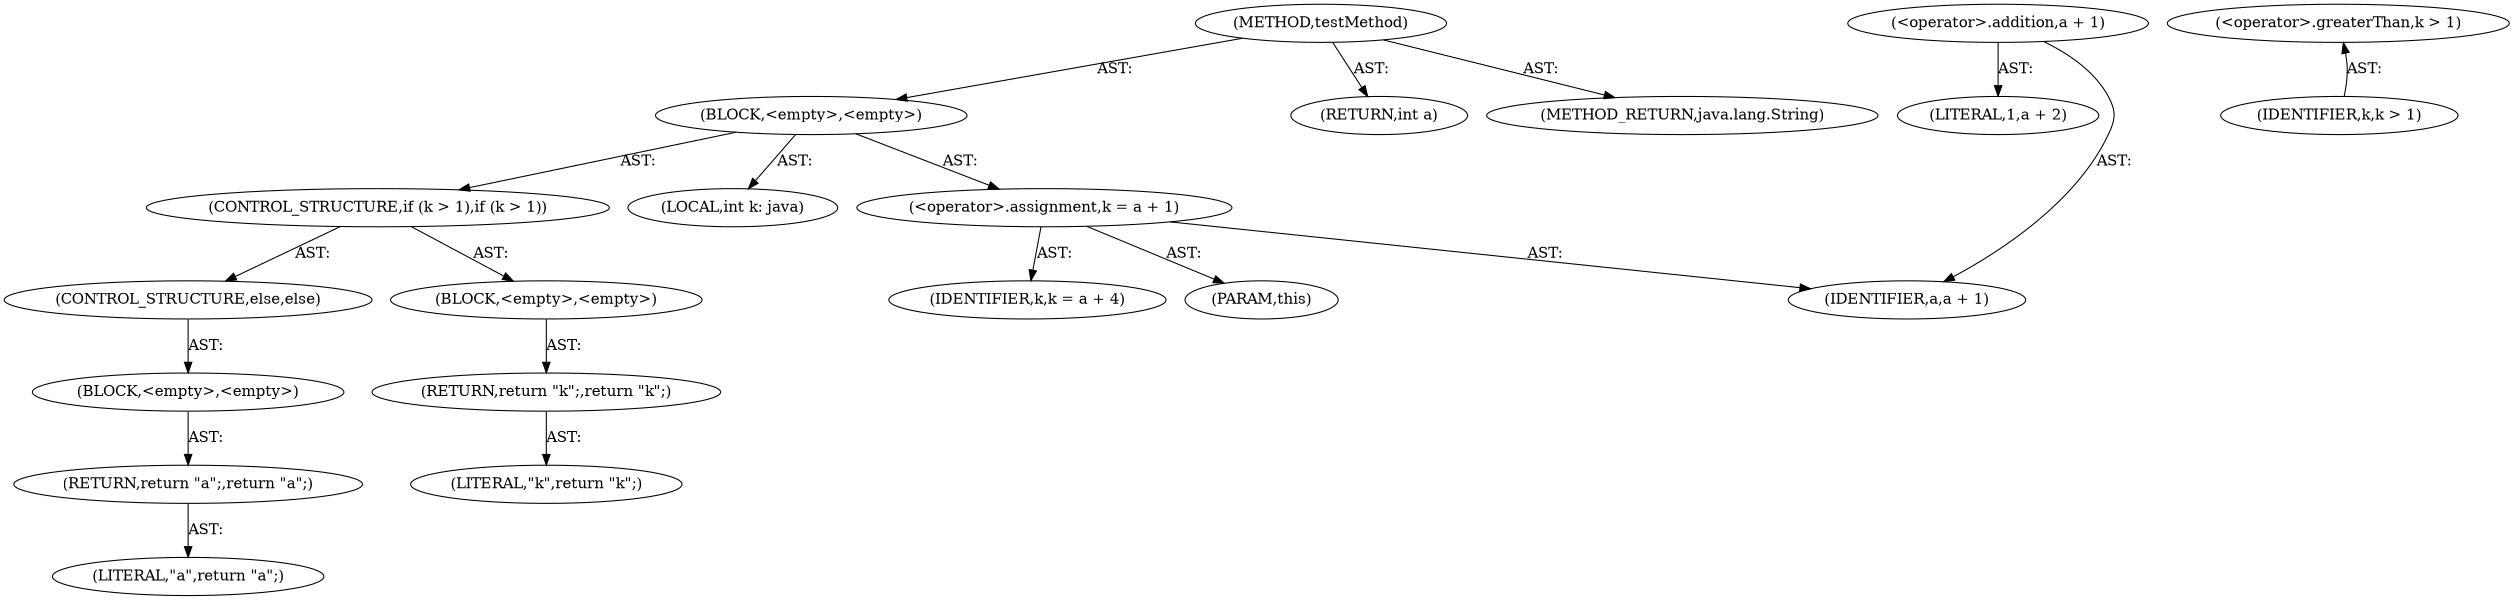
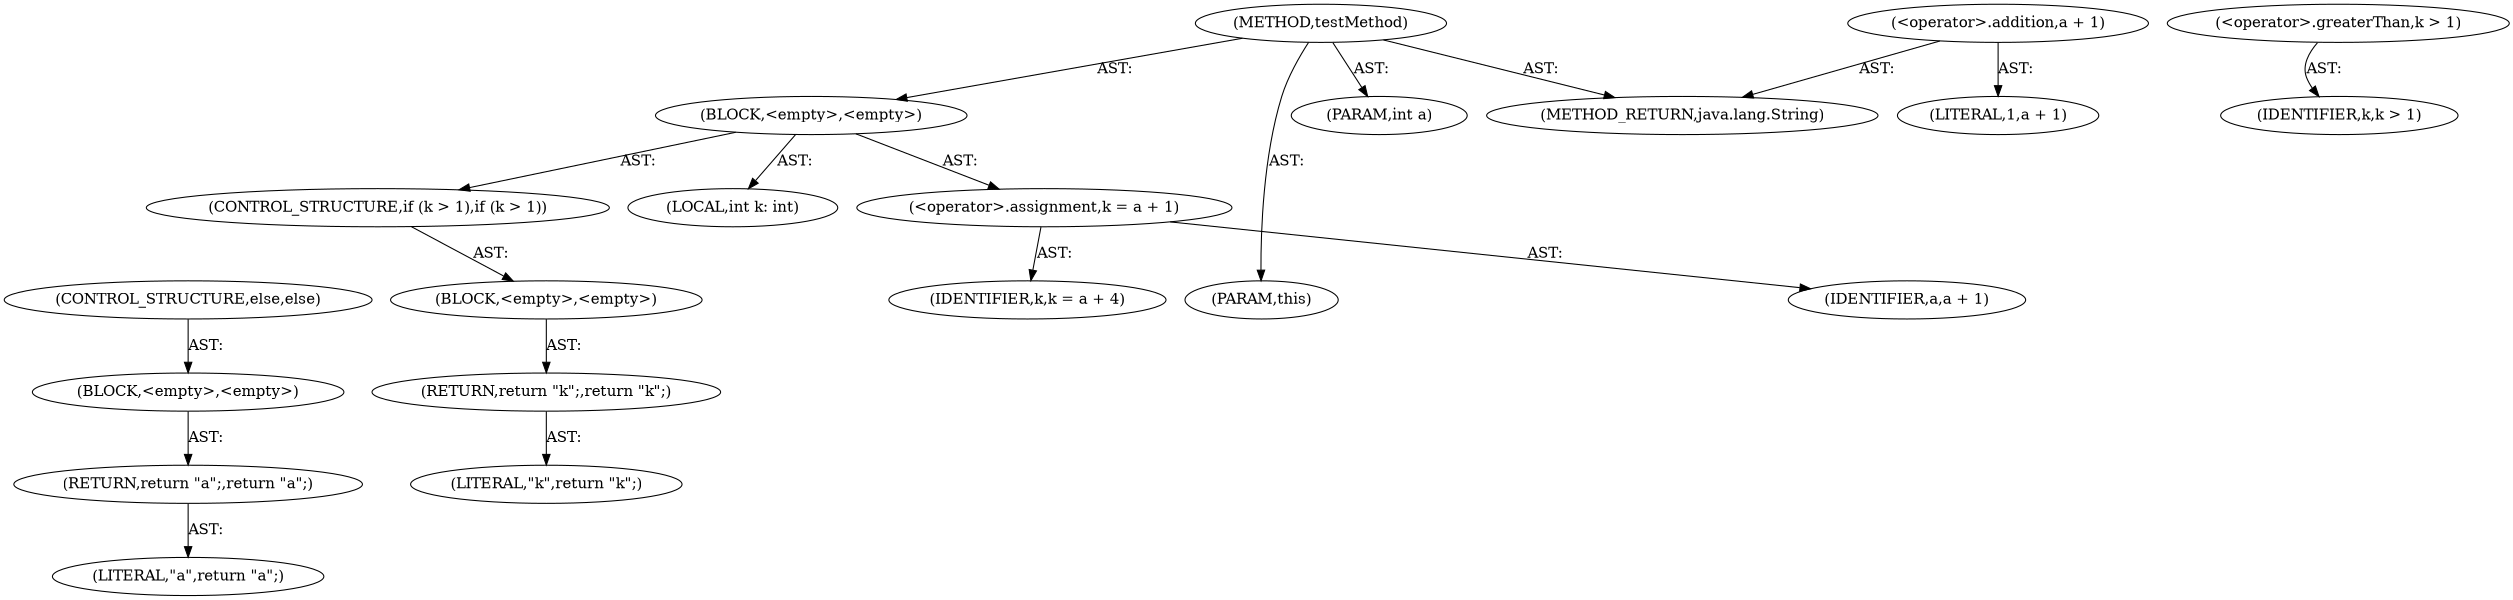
edge "(IDENTIFIER,k,k > 1)" -> "(<operator>.greaterThan,k > 1)": reversed
node "(RETURN,int a)": label "(RETURN,int a)" -> "(PARAM,int a)"
node "(LITERAL,1,a + 2)": label "(LITERAL,1,a + 2)" -> "(LITERAL,1,a + 1)"
edge "(<operator>.addition,a + 1)" -> "(IDENTIFIER,a,a + 1)": now "(<operator>.addition,a + 1)" -> "(METHOD_RETURN,java.lang.String)"
node "(LOCAL,int k: java)": label "(LOCAL,int k: java)" -> "(LOCAL,int k: int)"
edge "(CONTROL_STRUCTURE,if (k > 1),if (k > 1))" -> "(CONTROL_STRUCTURE,else,else)": removed, label "AST:"
edge "(<operator>.assignment,k = a + 1)" -> "(PARAM,this)": now "(METHOD,testMethod)" -> "(PARAM,this)"
